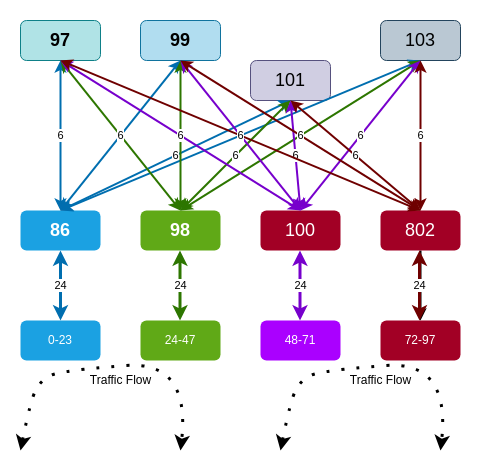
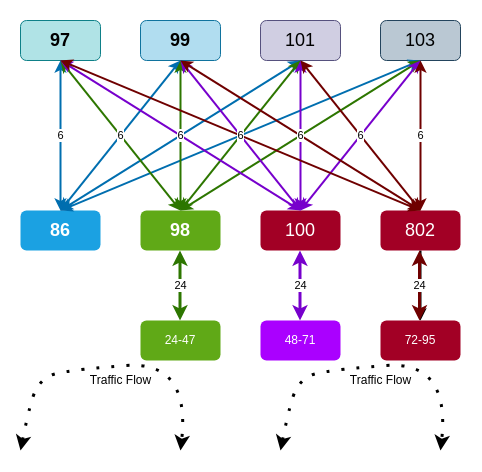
node "101": moved (291, 81) -> (301, 41)
edge "86" -- "0-23": removed, label "24"
node "0-23": removed
node "72-97": label "72-97" -> "72-95"
